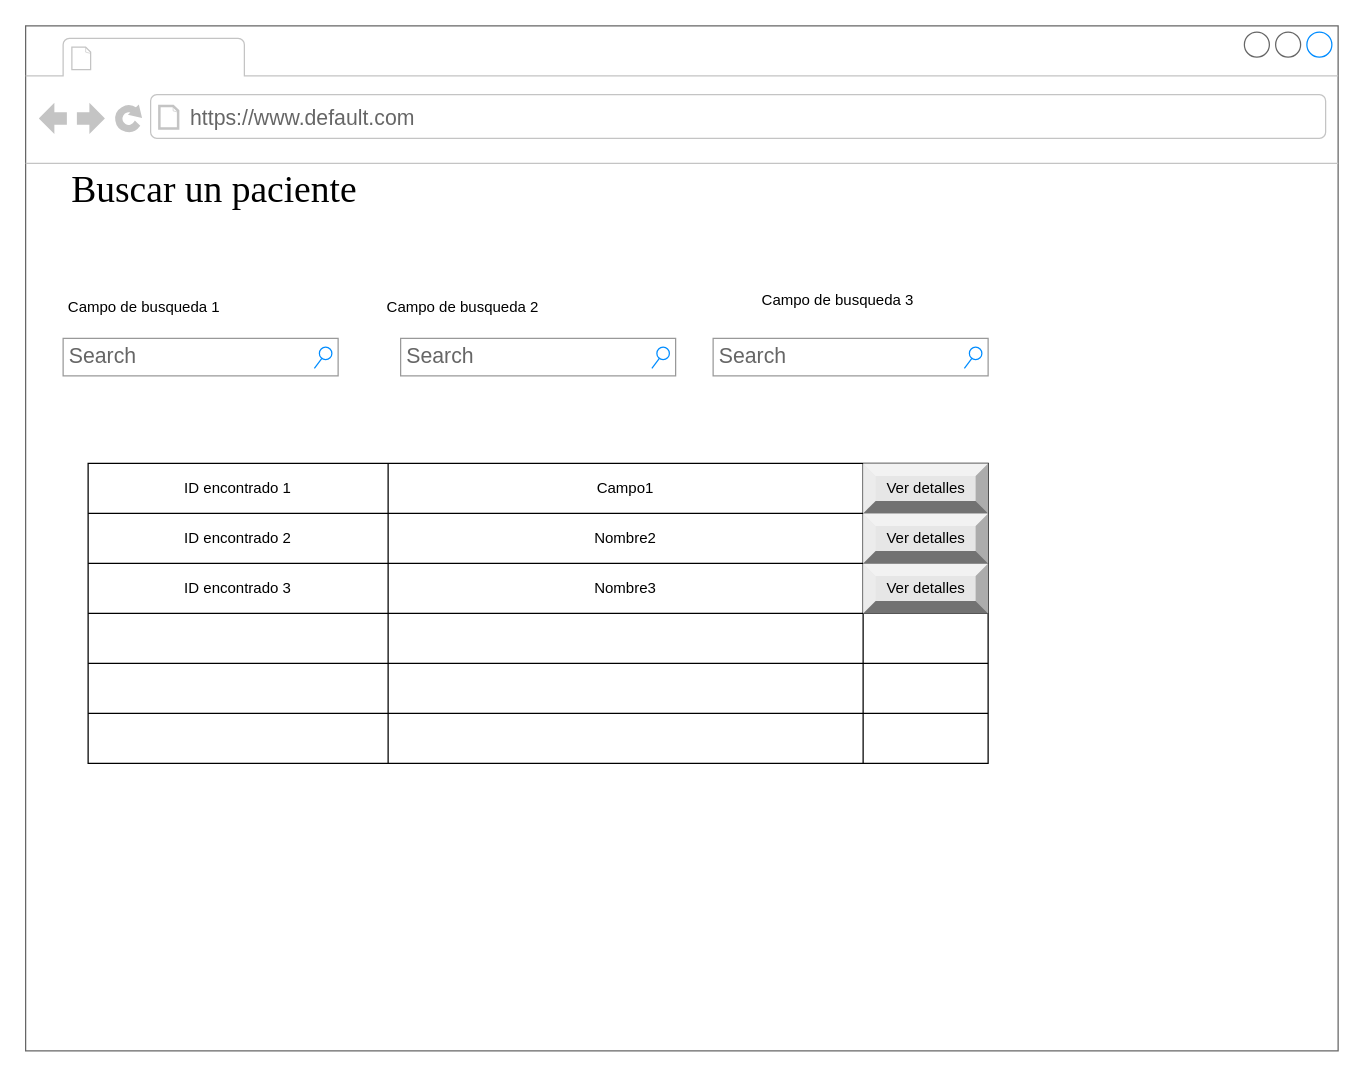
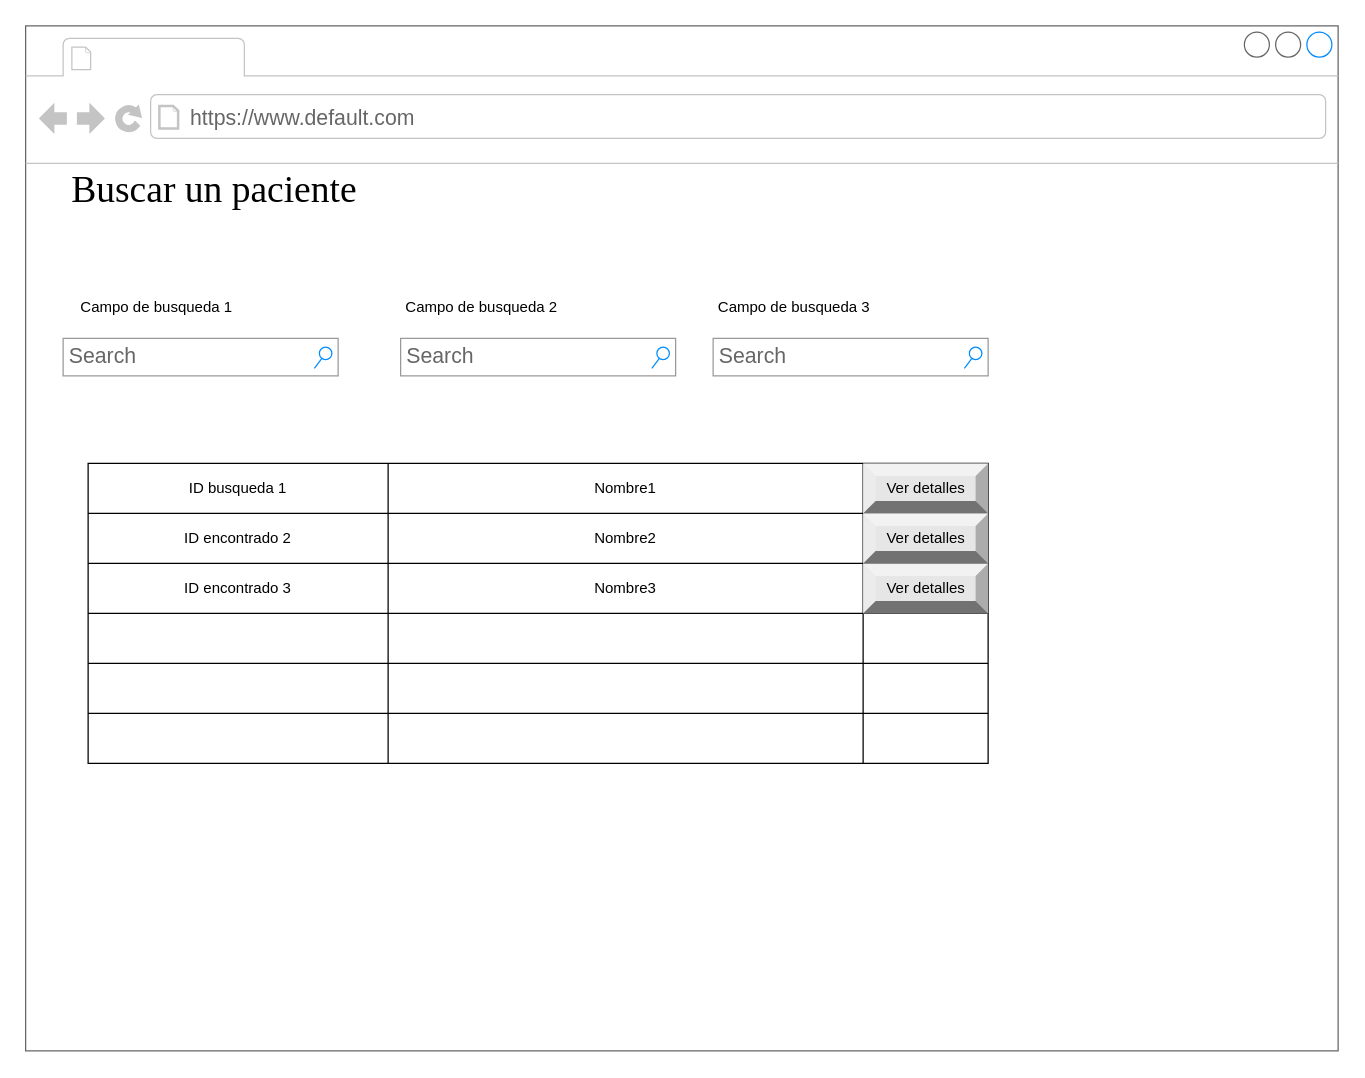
node "Campo de busqueda 3": moved (838, 301) -> (794, 307)
node "Campo de busqueda 1": moved (144, 307) -> (157, 307)
node "Campo de busqueda 2": moved (463, 307) -> (482, 307)
node "ID encontrado 1": label "ID encontrado 1" -> "ID busqueda 1"
node "Campo1": label "Campo1" -> "Nombre1"
